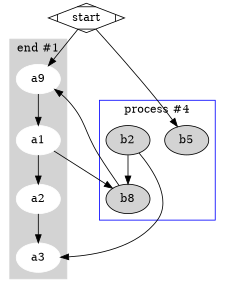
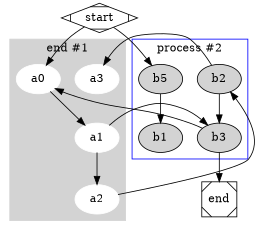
node "a9": label "a9" -> "a0"
cluster "process #4": label "process #4" -> "process #2"
node "b1": added
node "b8": label "b8" -> "b3"
node "end": added
edge "a2" -> "a3": now "a2" -> "b2"
